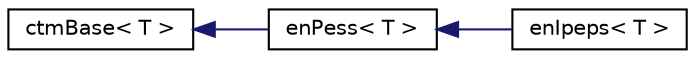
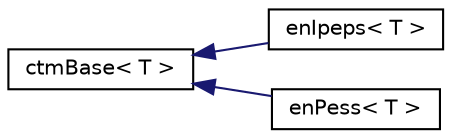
edge "enIpeps< T >" -> "enPess< T >": now "enIpeps< T >" -> "ctmBase< T >"
